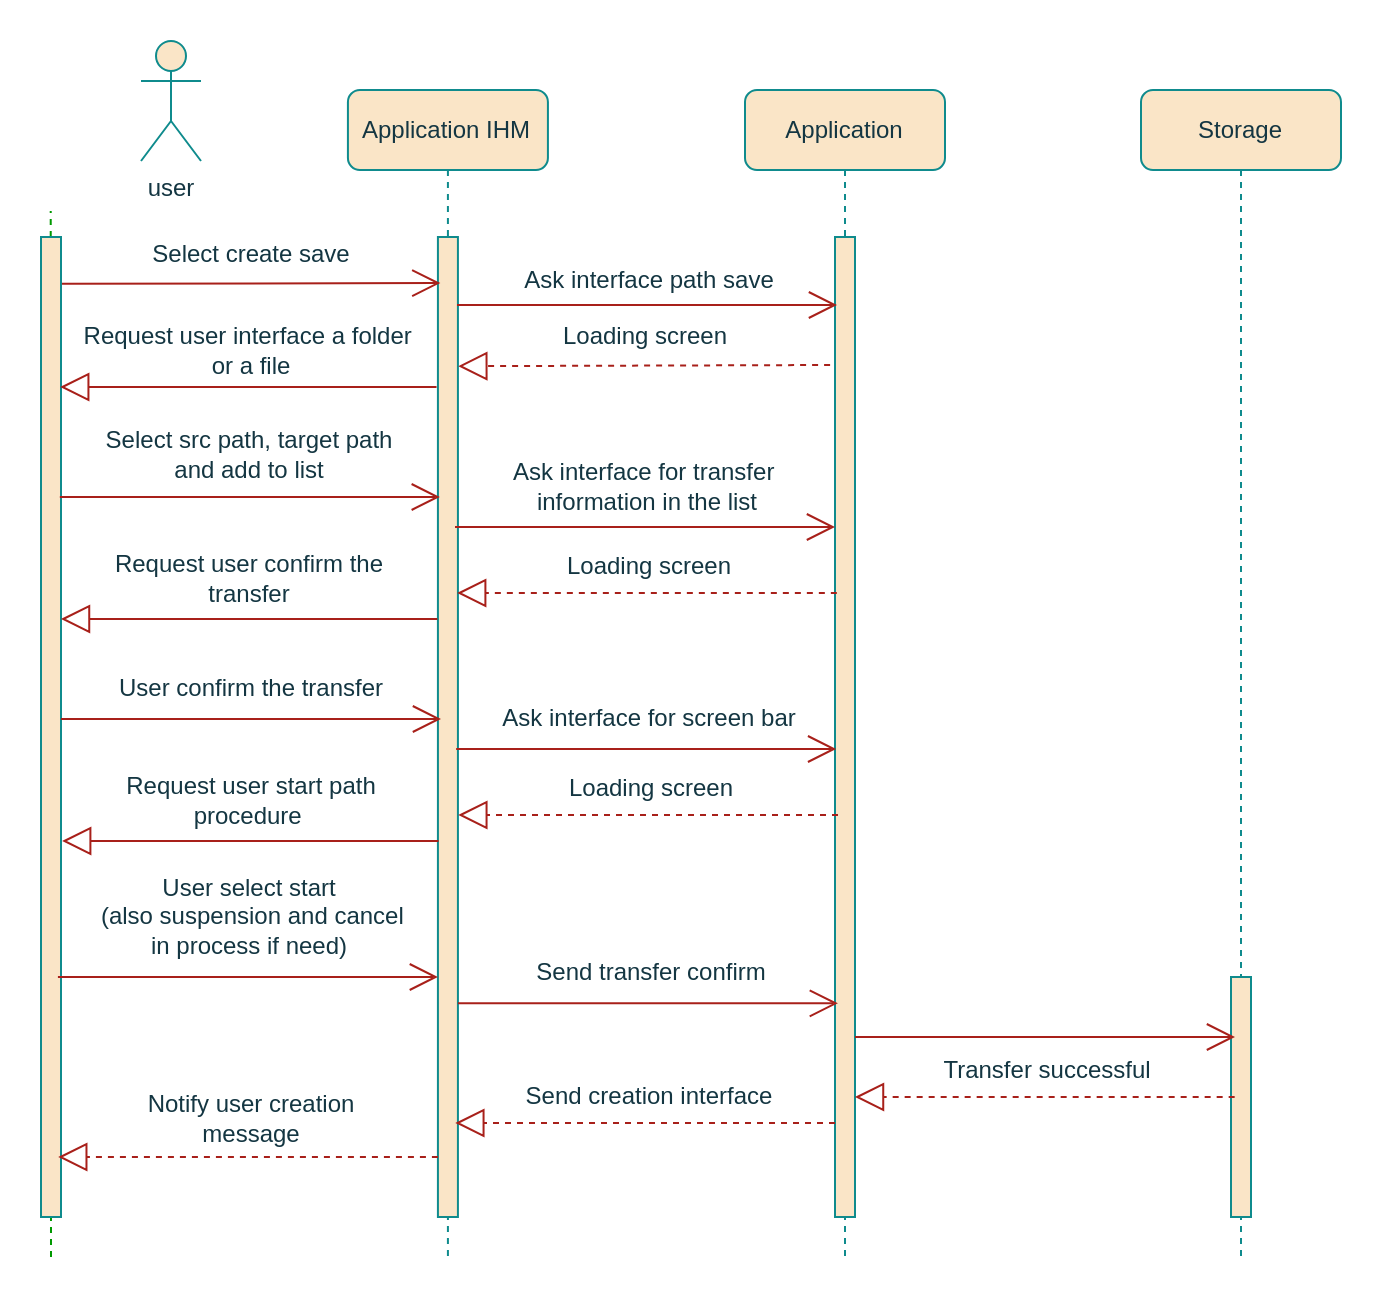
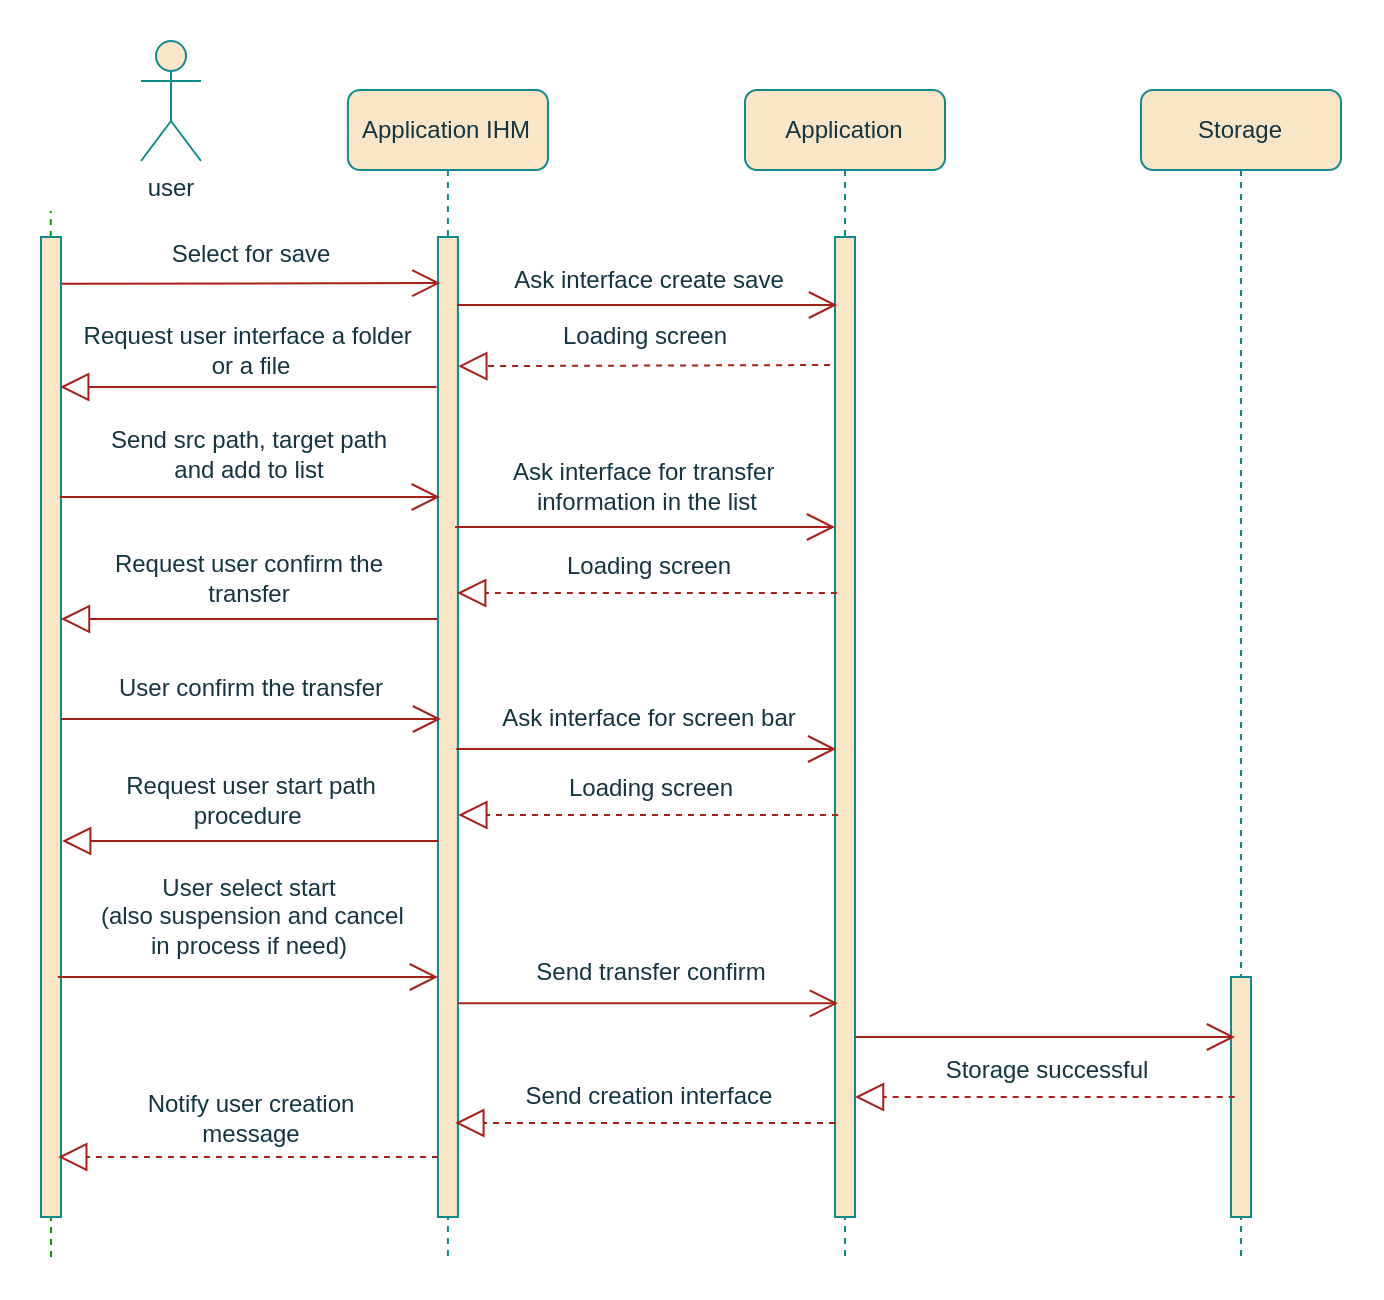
node "Select create save": label "Select create save" -> "Select for save"
node "Ask interface path save": label "Ask interface path save" -> "Ask interface create save"
node "Select src path, target path and add to list": label "Select src path, target path and add to list" -> "Send src path, target path and add to list"
node "Transfer successful": label "Transfer successful" -> "Storage successful"
